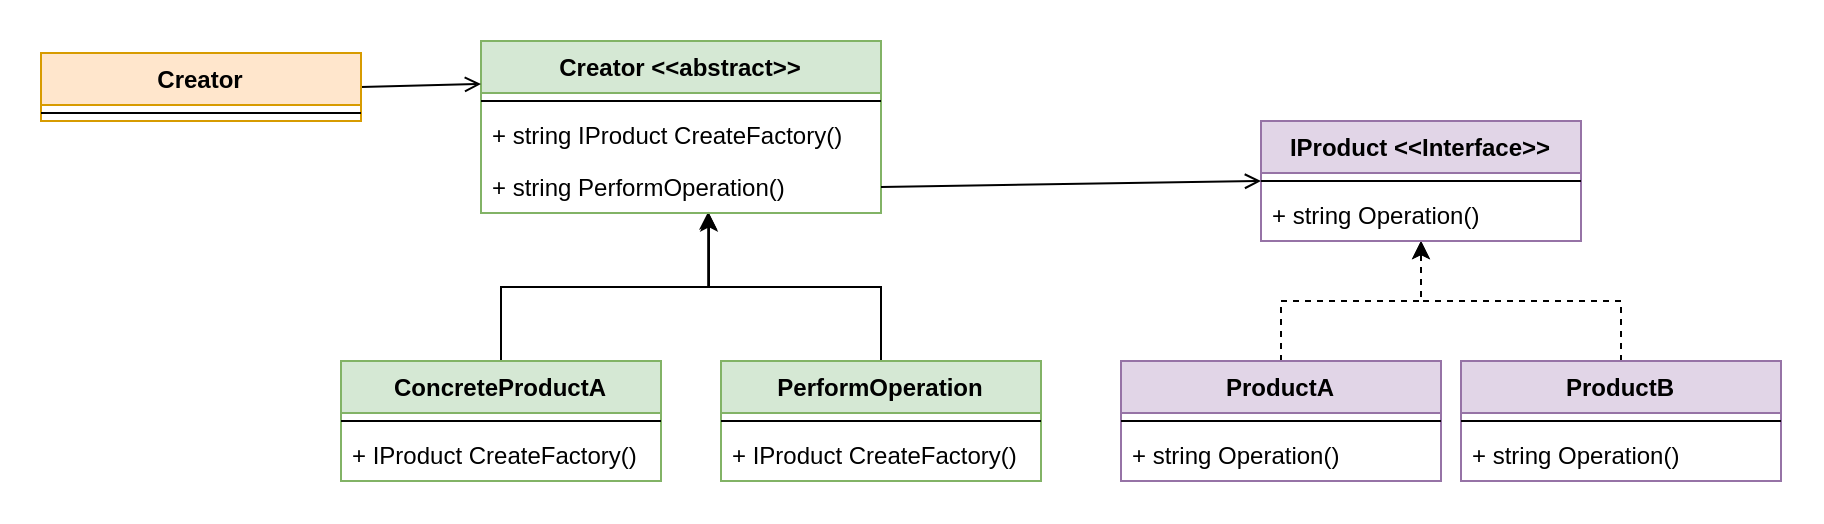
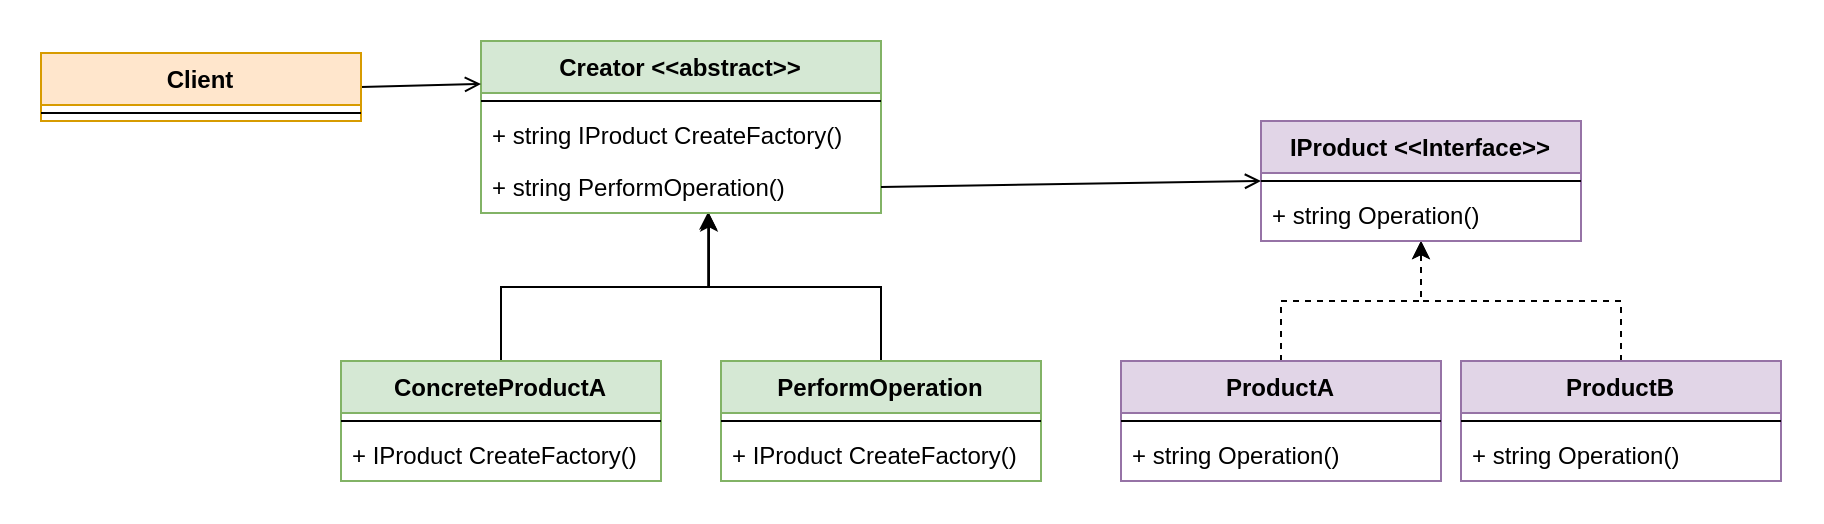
node "Creator": label "Creator" -> "Client"
